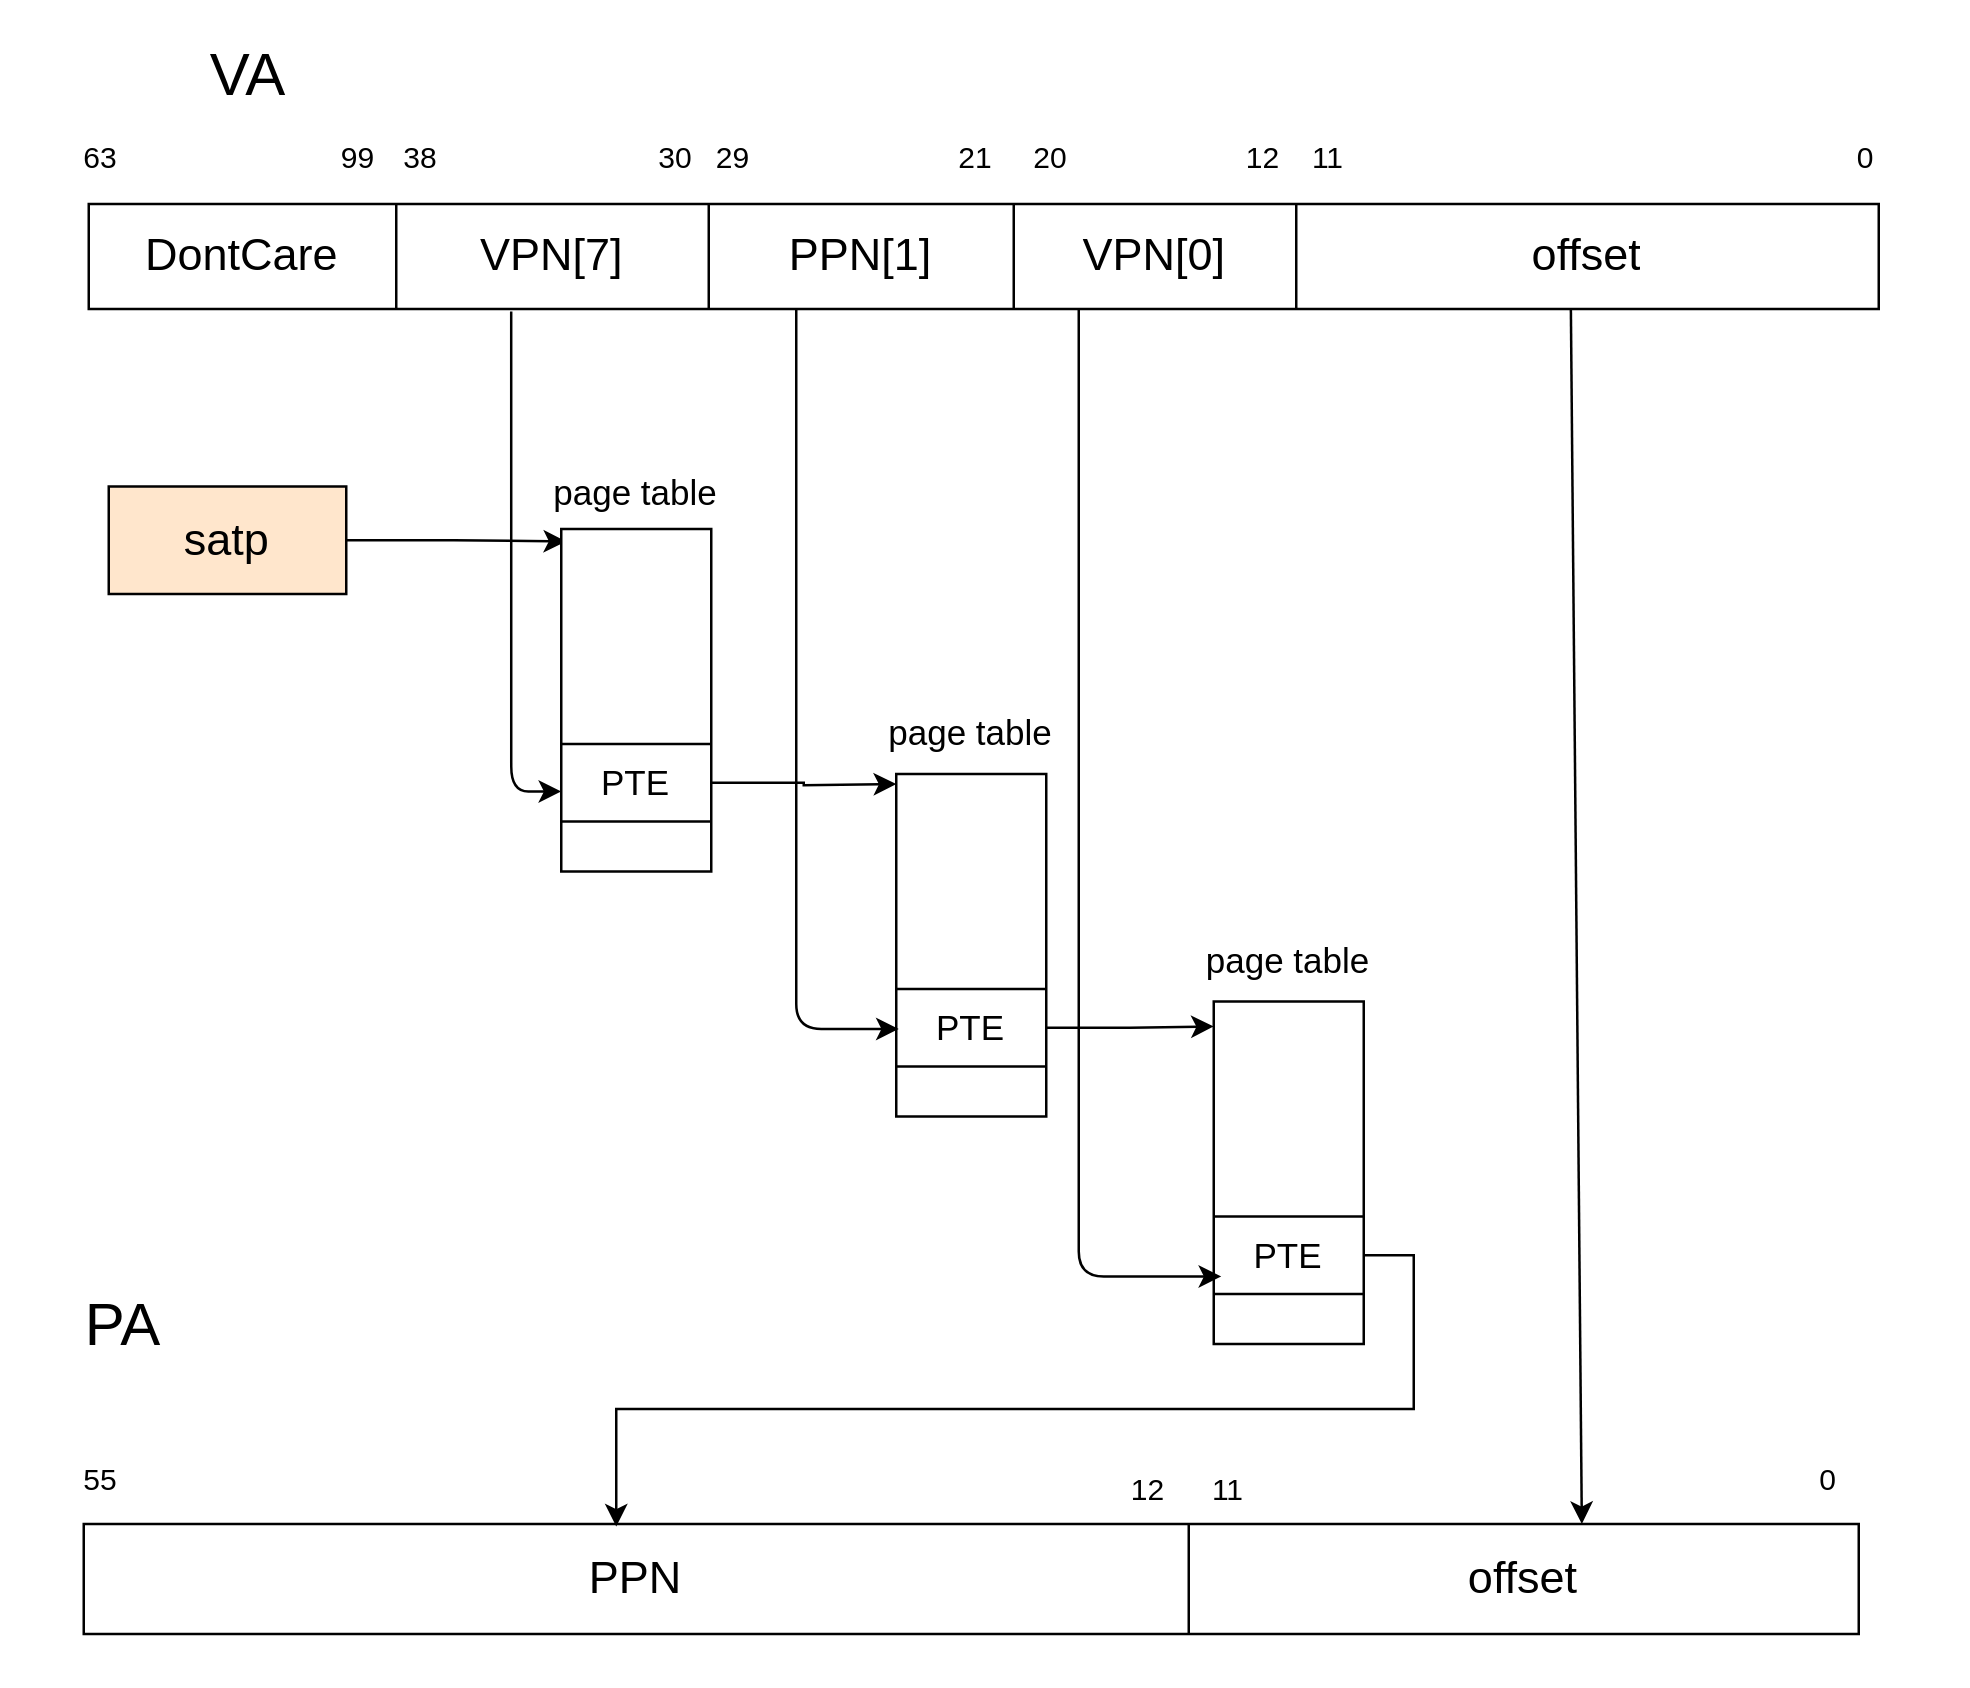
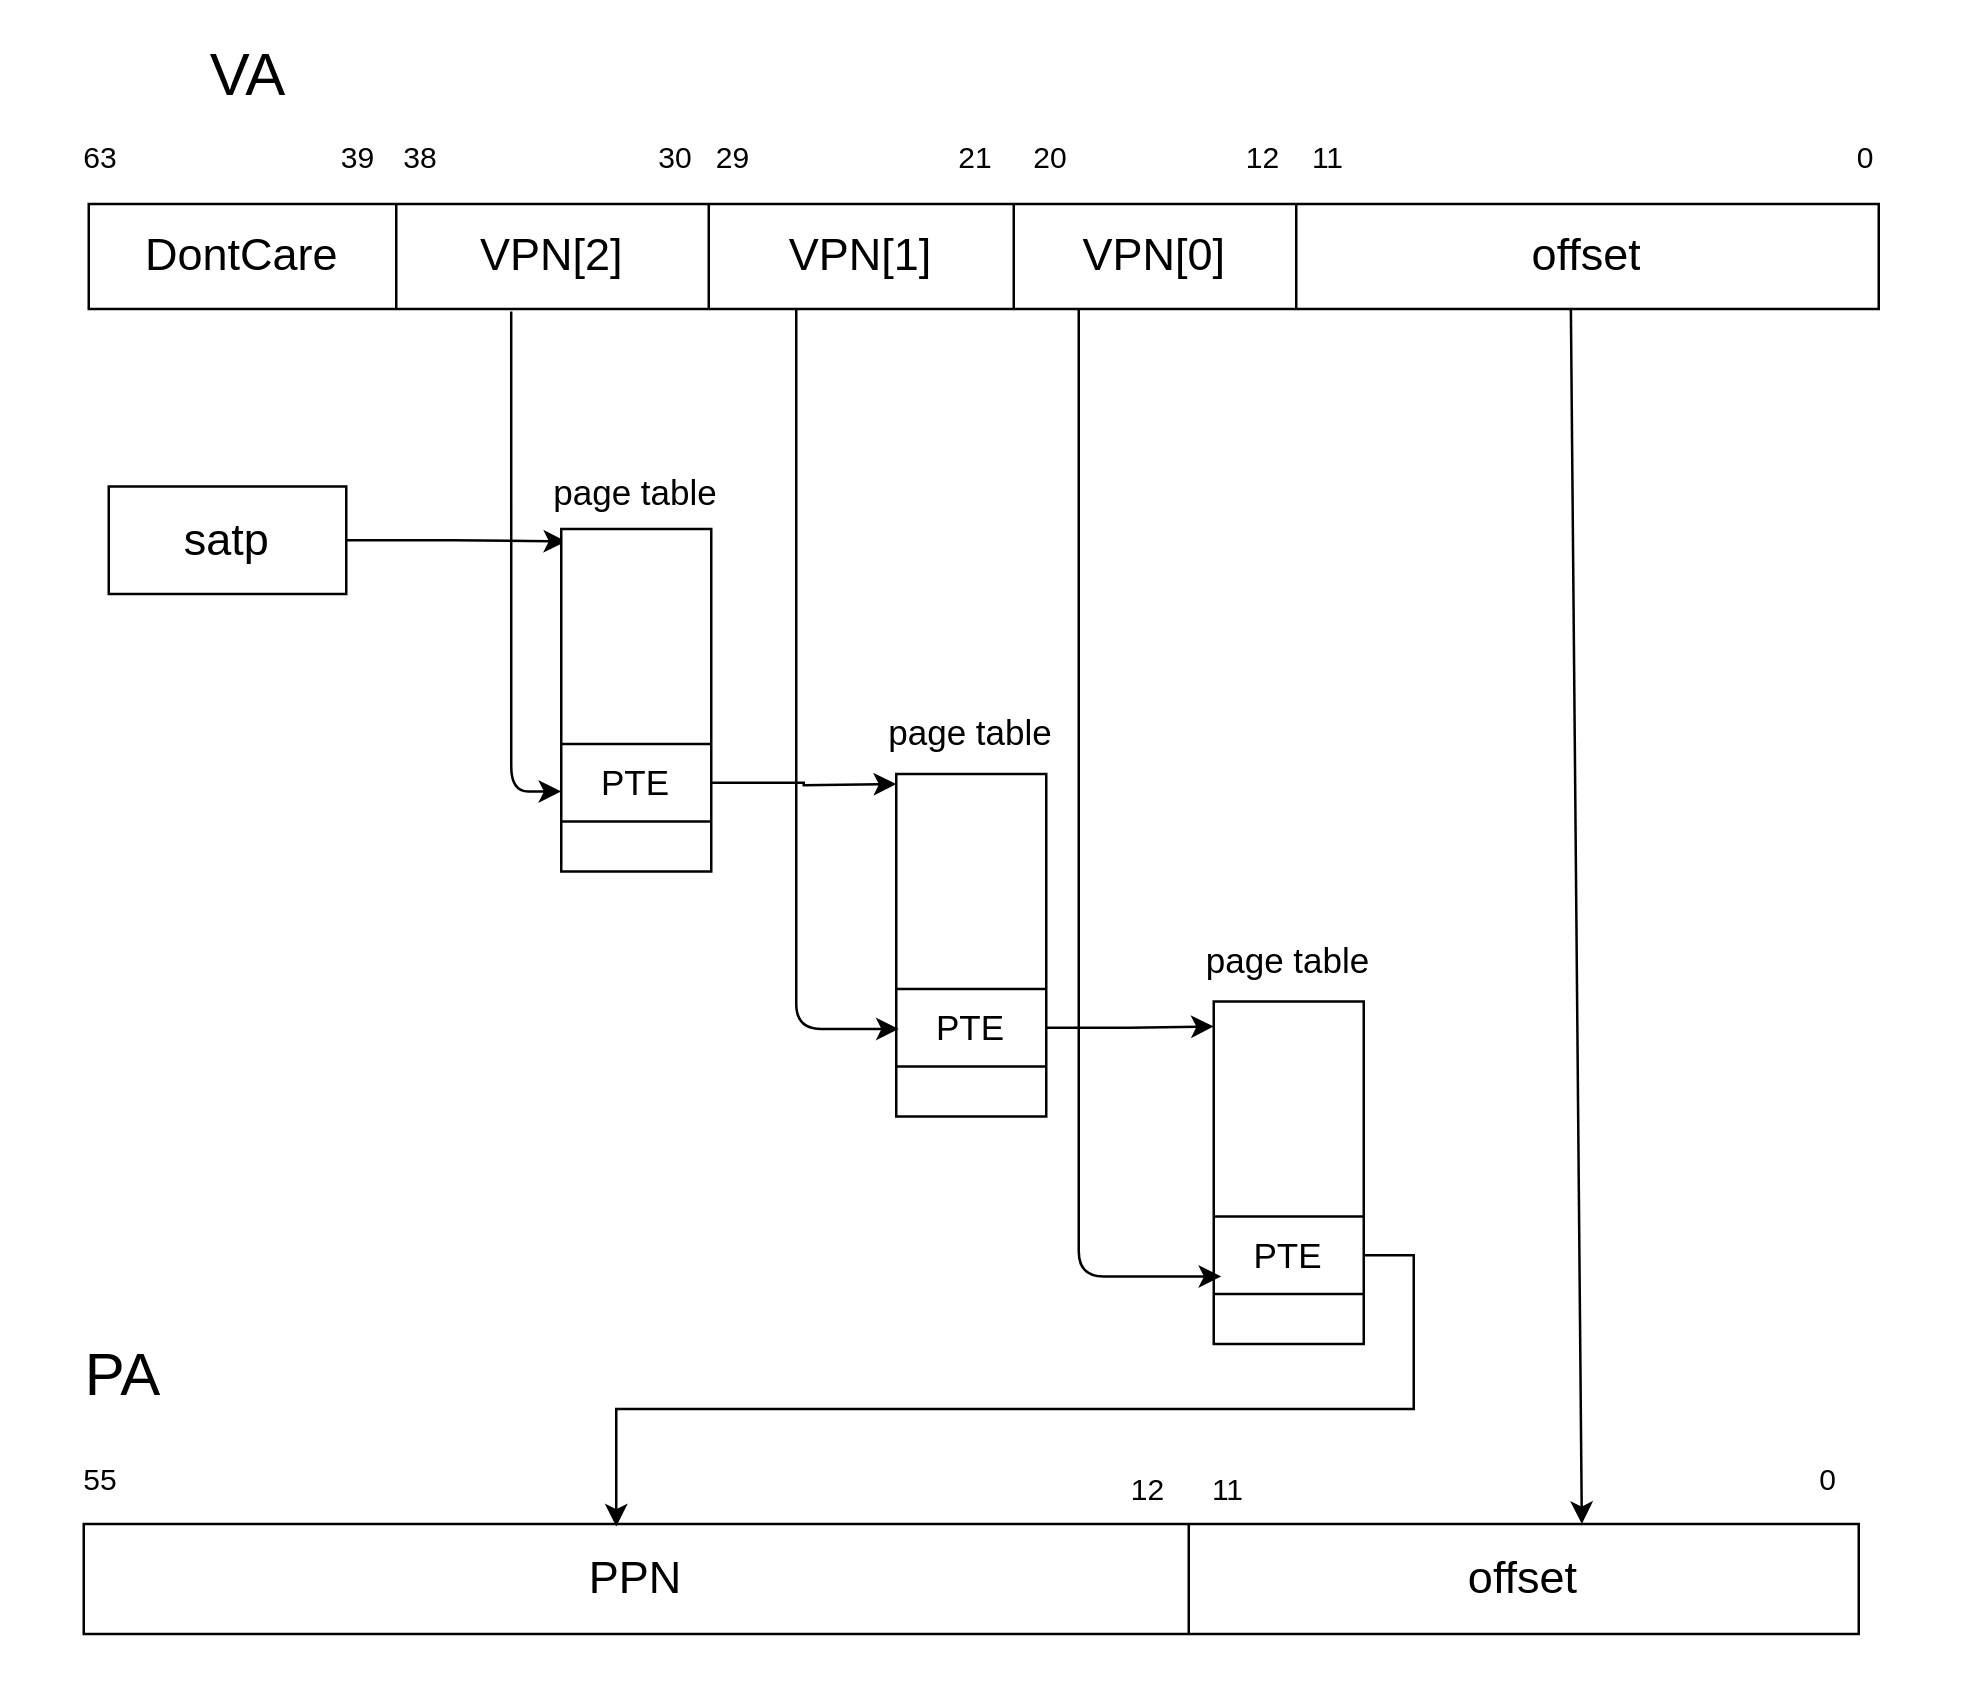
node "99": label "99" -> "39"
node "VPN[7]": label "VPN[7]" -> "VPN[2]"
node "PPN[1]": label "PPN[1]" -> "VPN[1]"
node "satp": fillcolor #ffe6cc -> #ffffff
node "PA": moved (124, 1326) -> (124, 1376)
